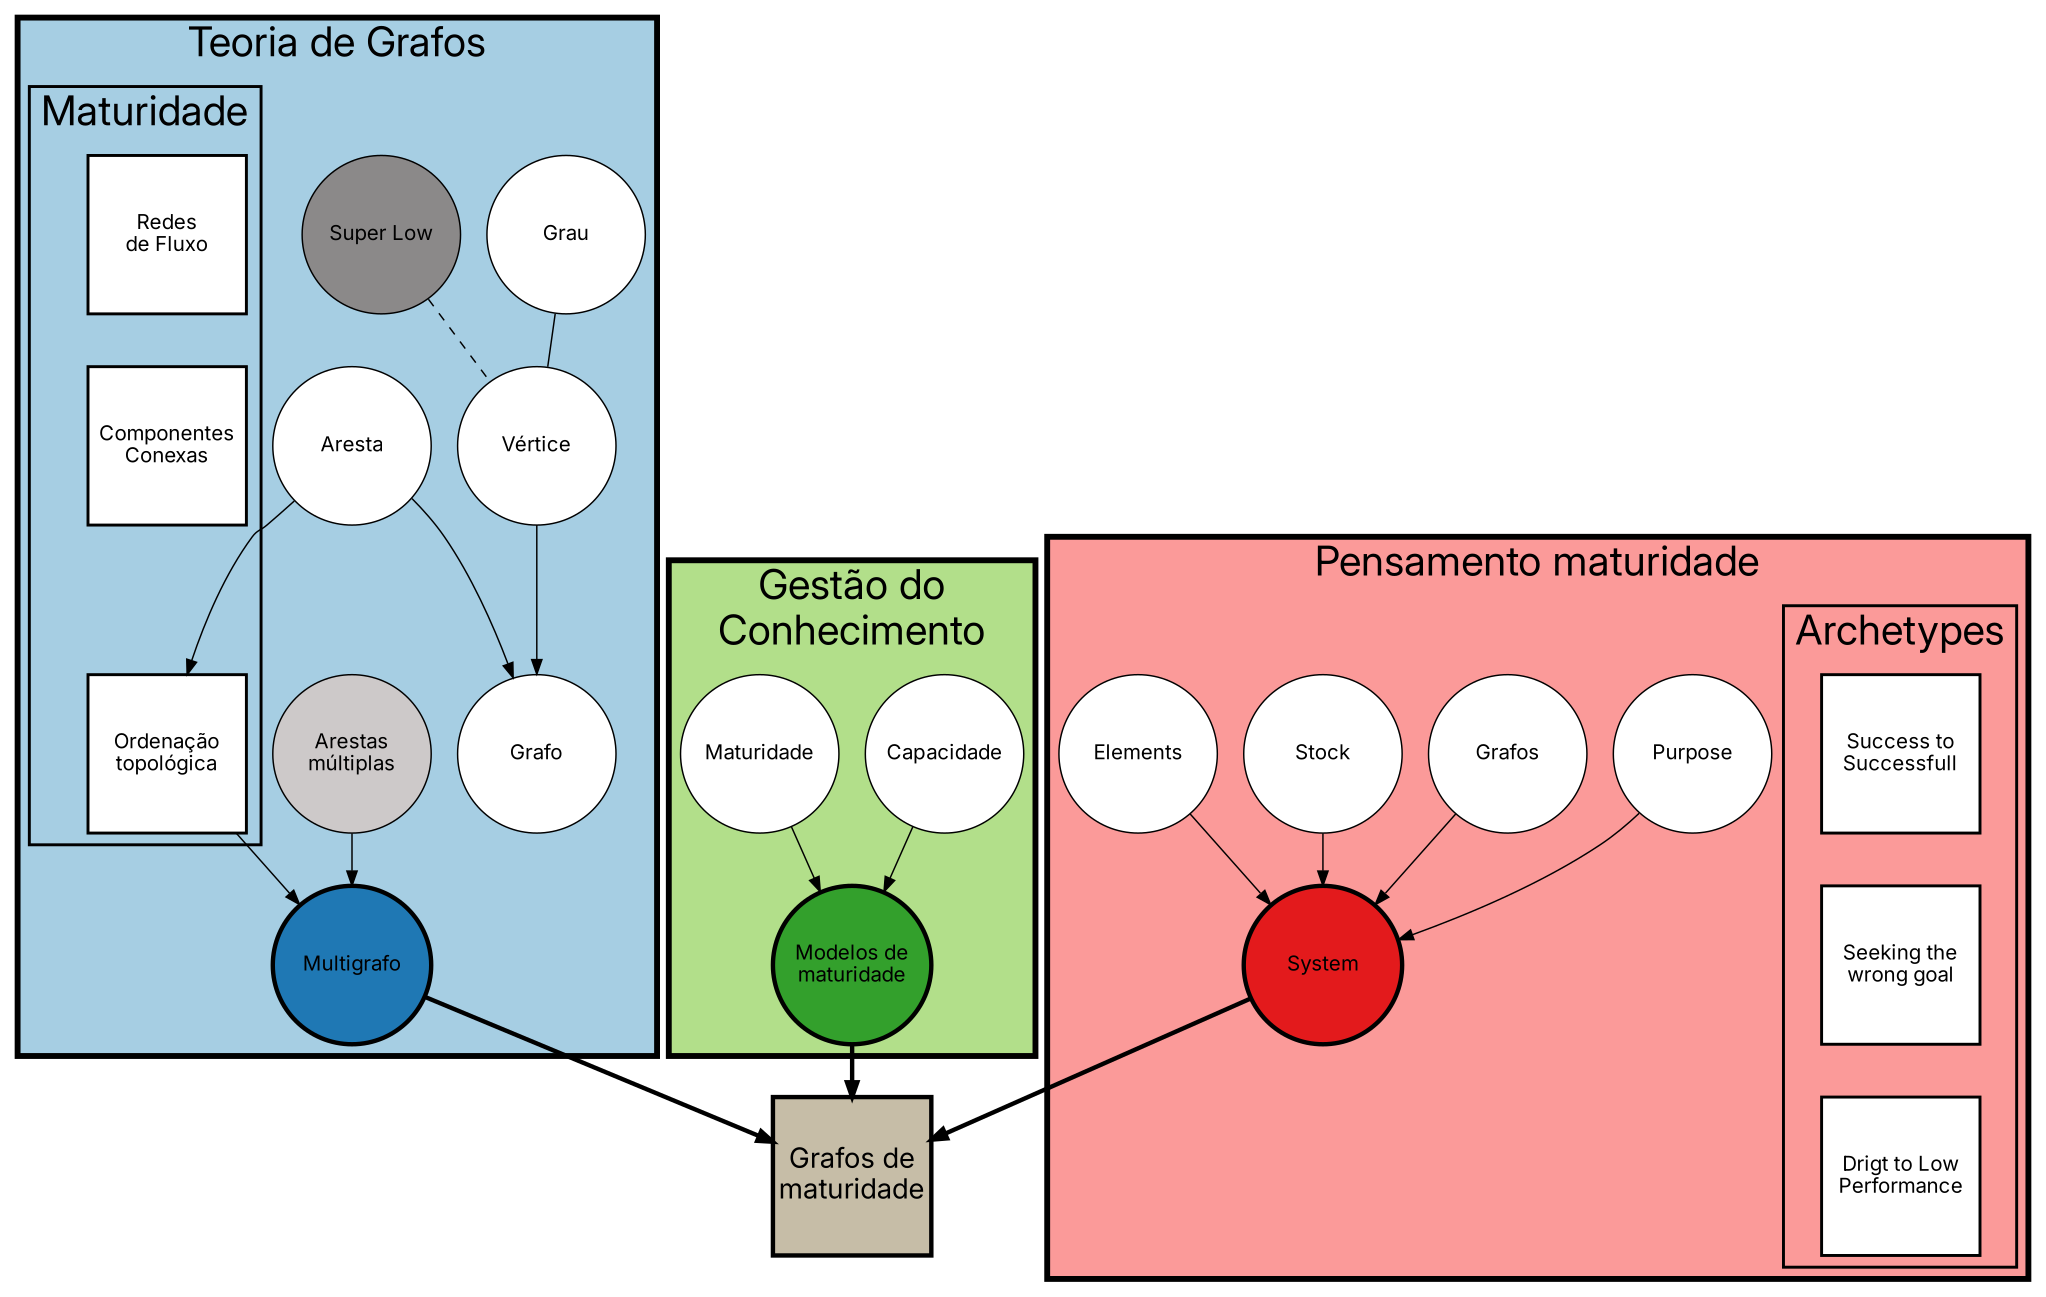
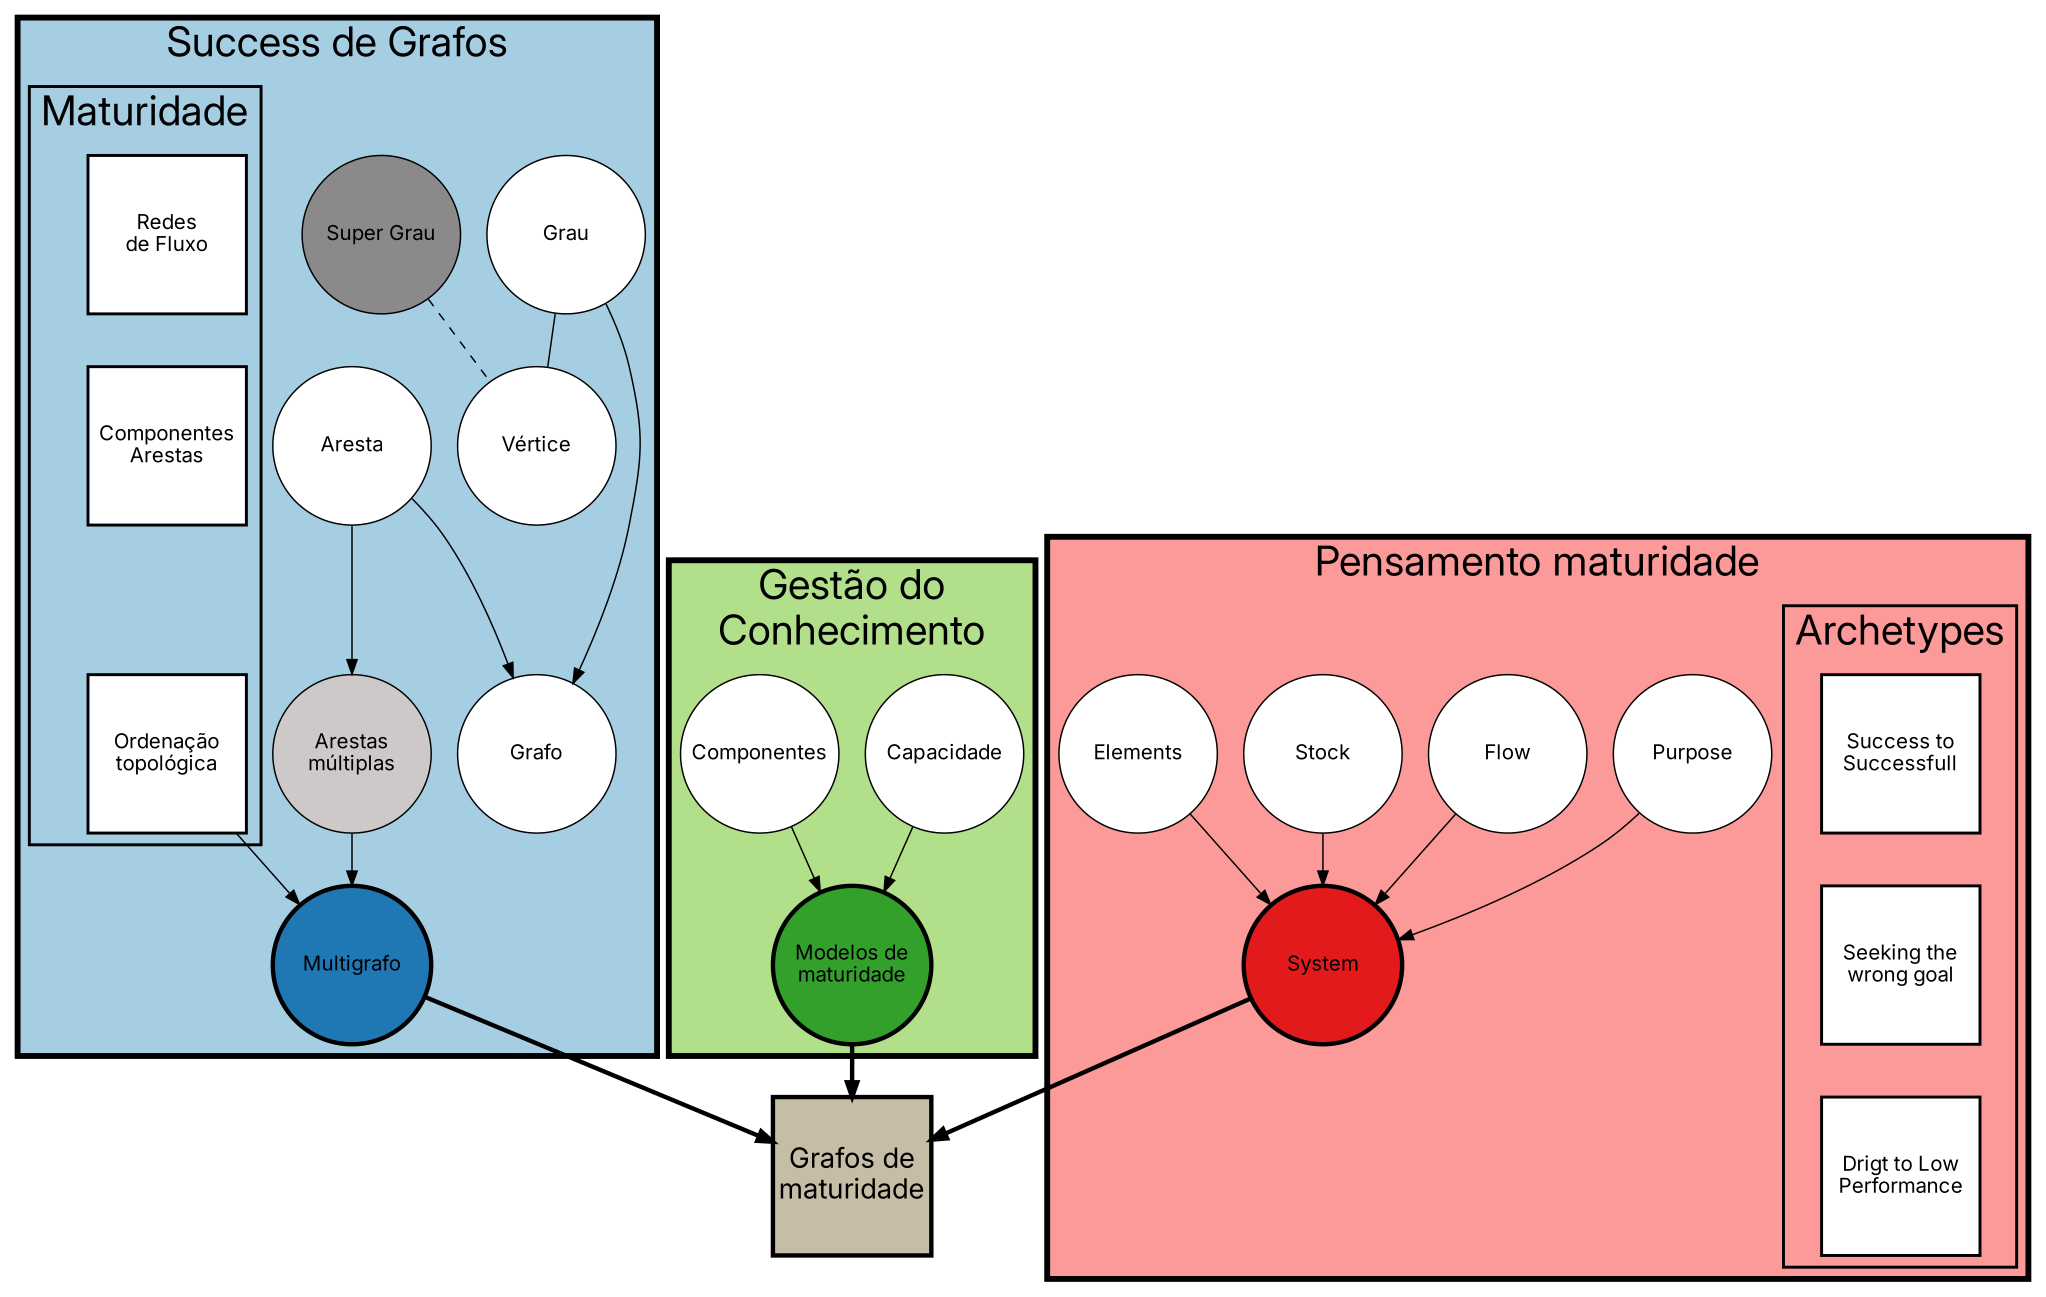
cluster "Teoria de Grafos": label "Teoria de Grafos" -> "Success de Grafos"
node "Super Low": label "Super Low" -> "Super Grau"
node "Componentes Conexas": label "Componentes Conexas" -> "Componentes Arestas"
edge "Aresta" -> "Ordenação topológica": now "Aresta" -> "Arestas múltiplas"
edge "Vértice" -> "Grafo": now "Grau" -> "Grafo"
node "Maturidade": label "Maturidade" -> "Componentes"
node "Grafos": label "Grafos" -> "Flow"
